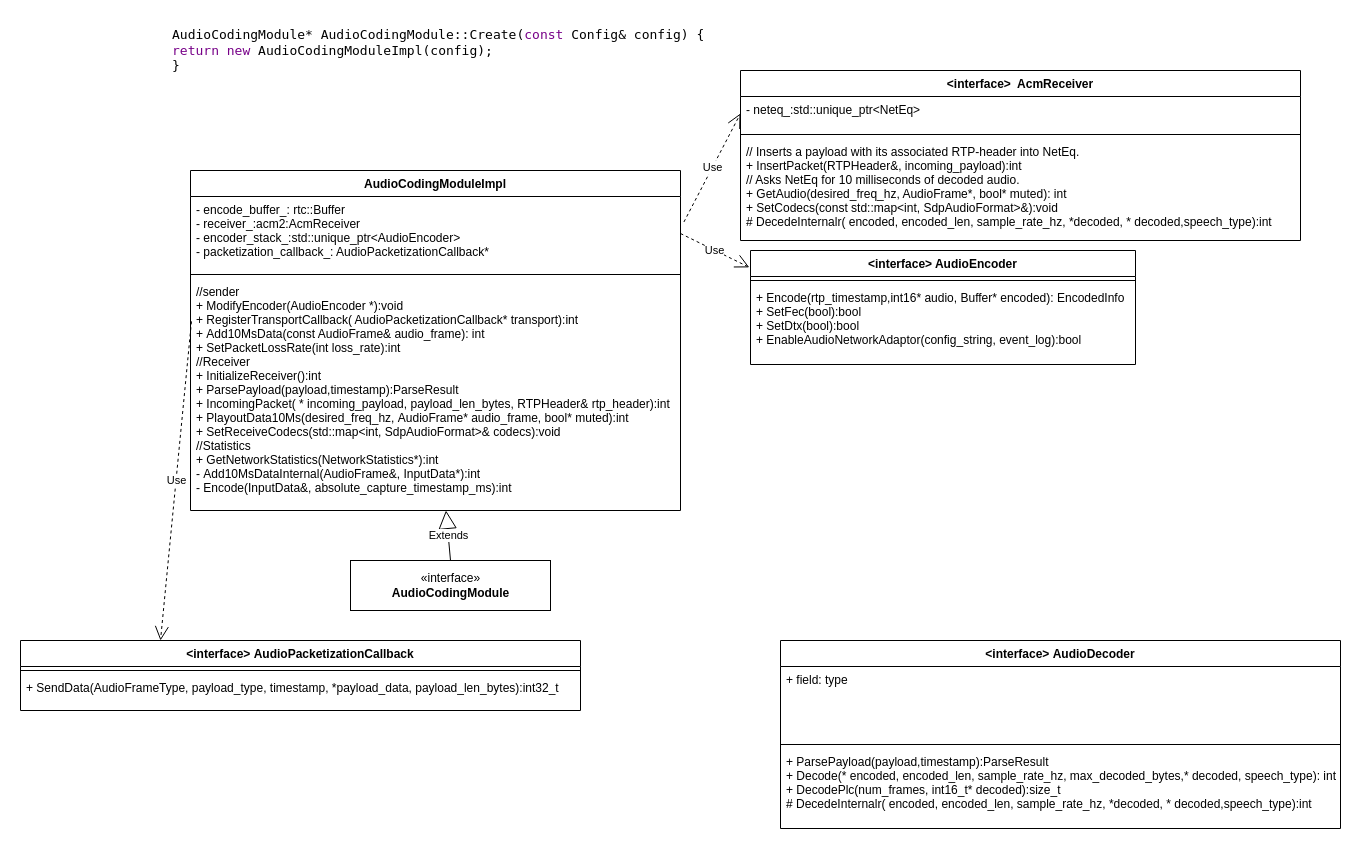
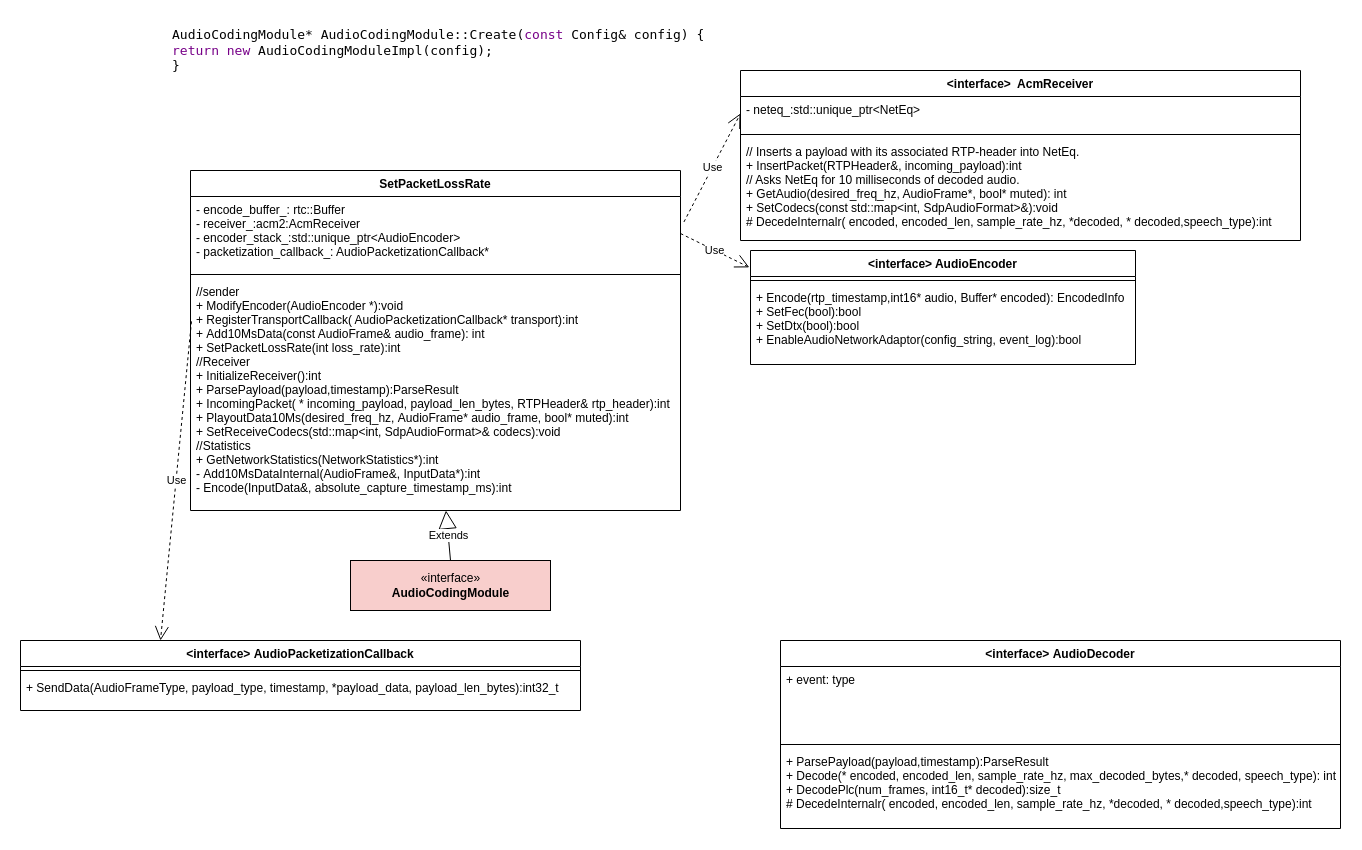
node "AudioCodingModuleImpl": label "AudioCodingModuleImpl" -> "SetPacketLossRate"
node "«interface» AudioCodingModule": fillcolor #ffffff -> #f8cecc
node "+ field: type": label "+ field: type" -> "+ event: type"
